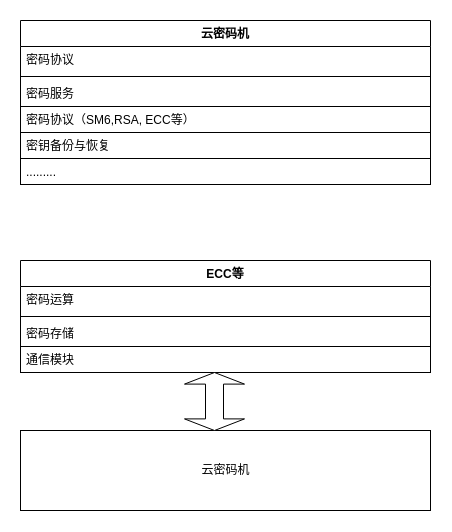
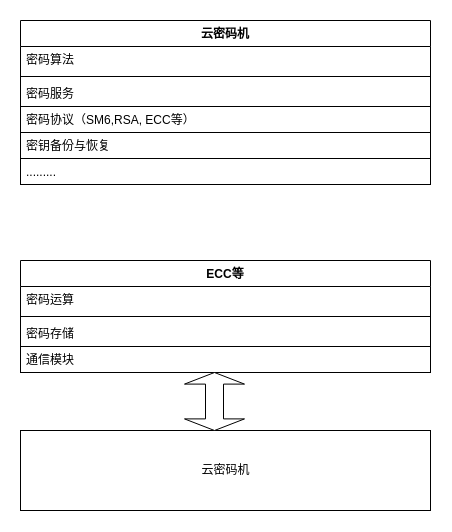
node "密码协议": label "密码协议" -> "密码算法"
